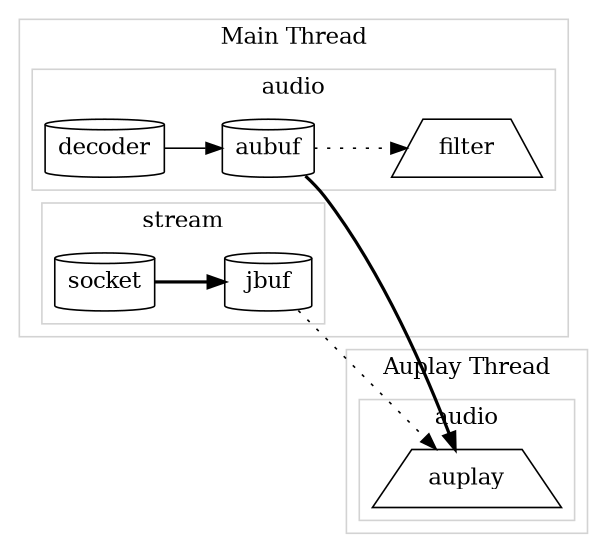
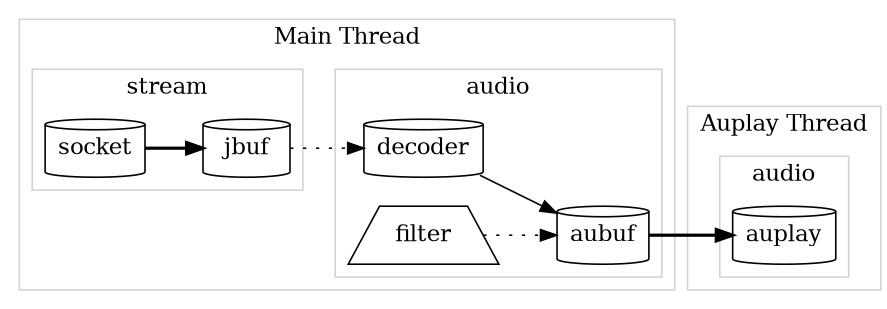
edge "aubuf" -> "filter": reversed
edge "jbuf" -> "auplay": now "jbuf" -> "decoder"
node "auplay": shape trapezium -> cylinder
